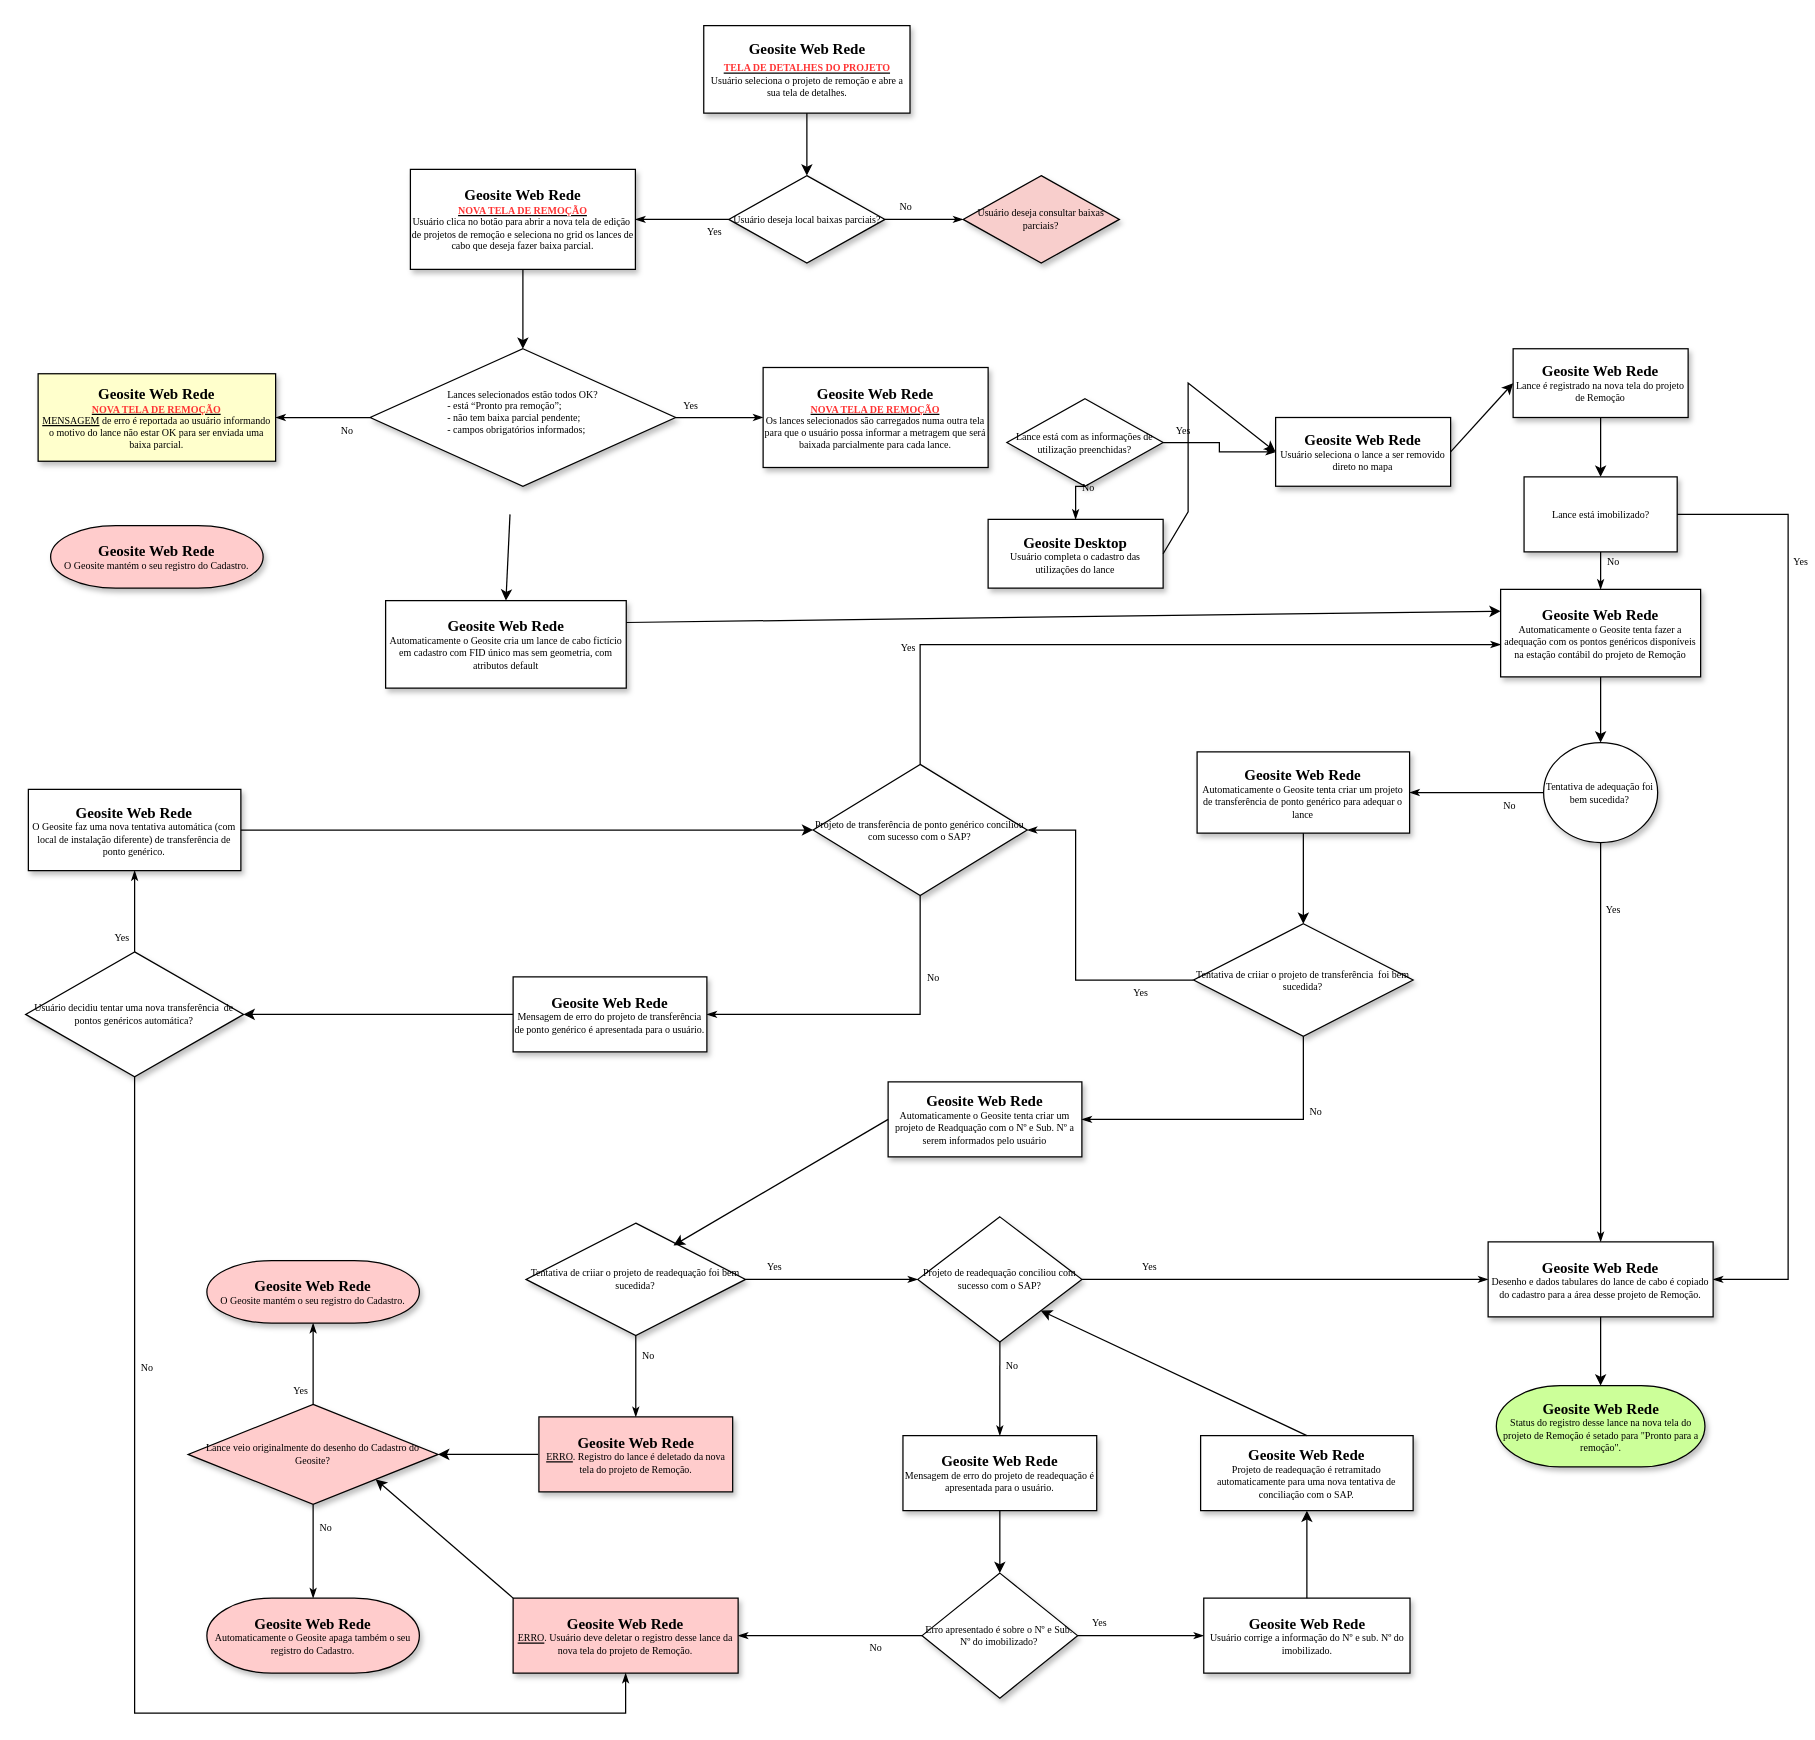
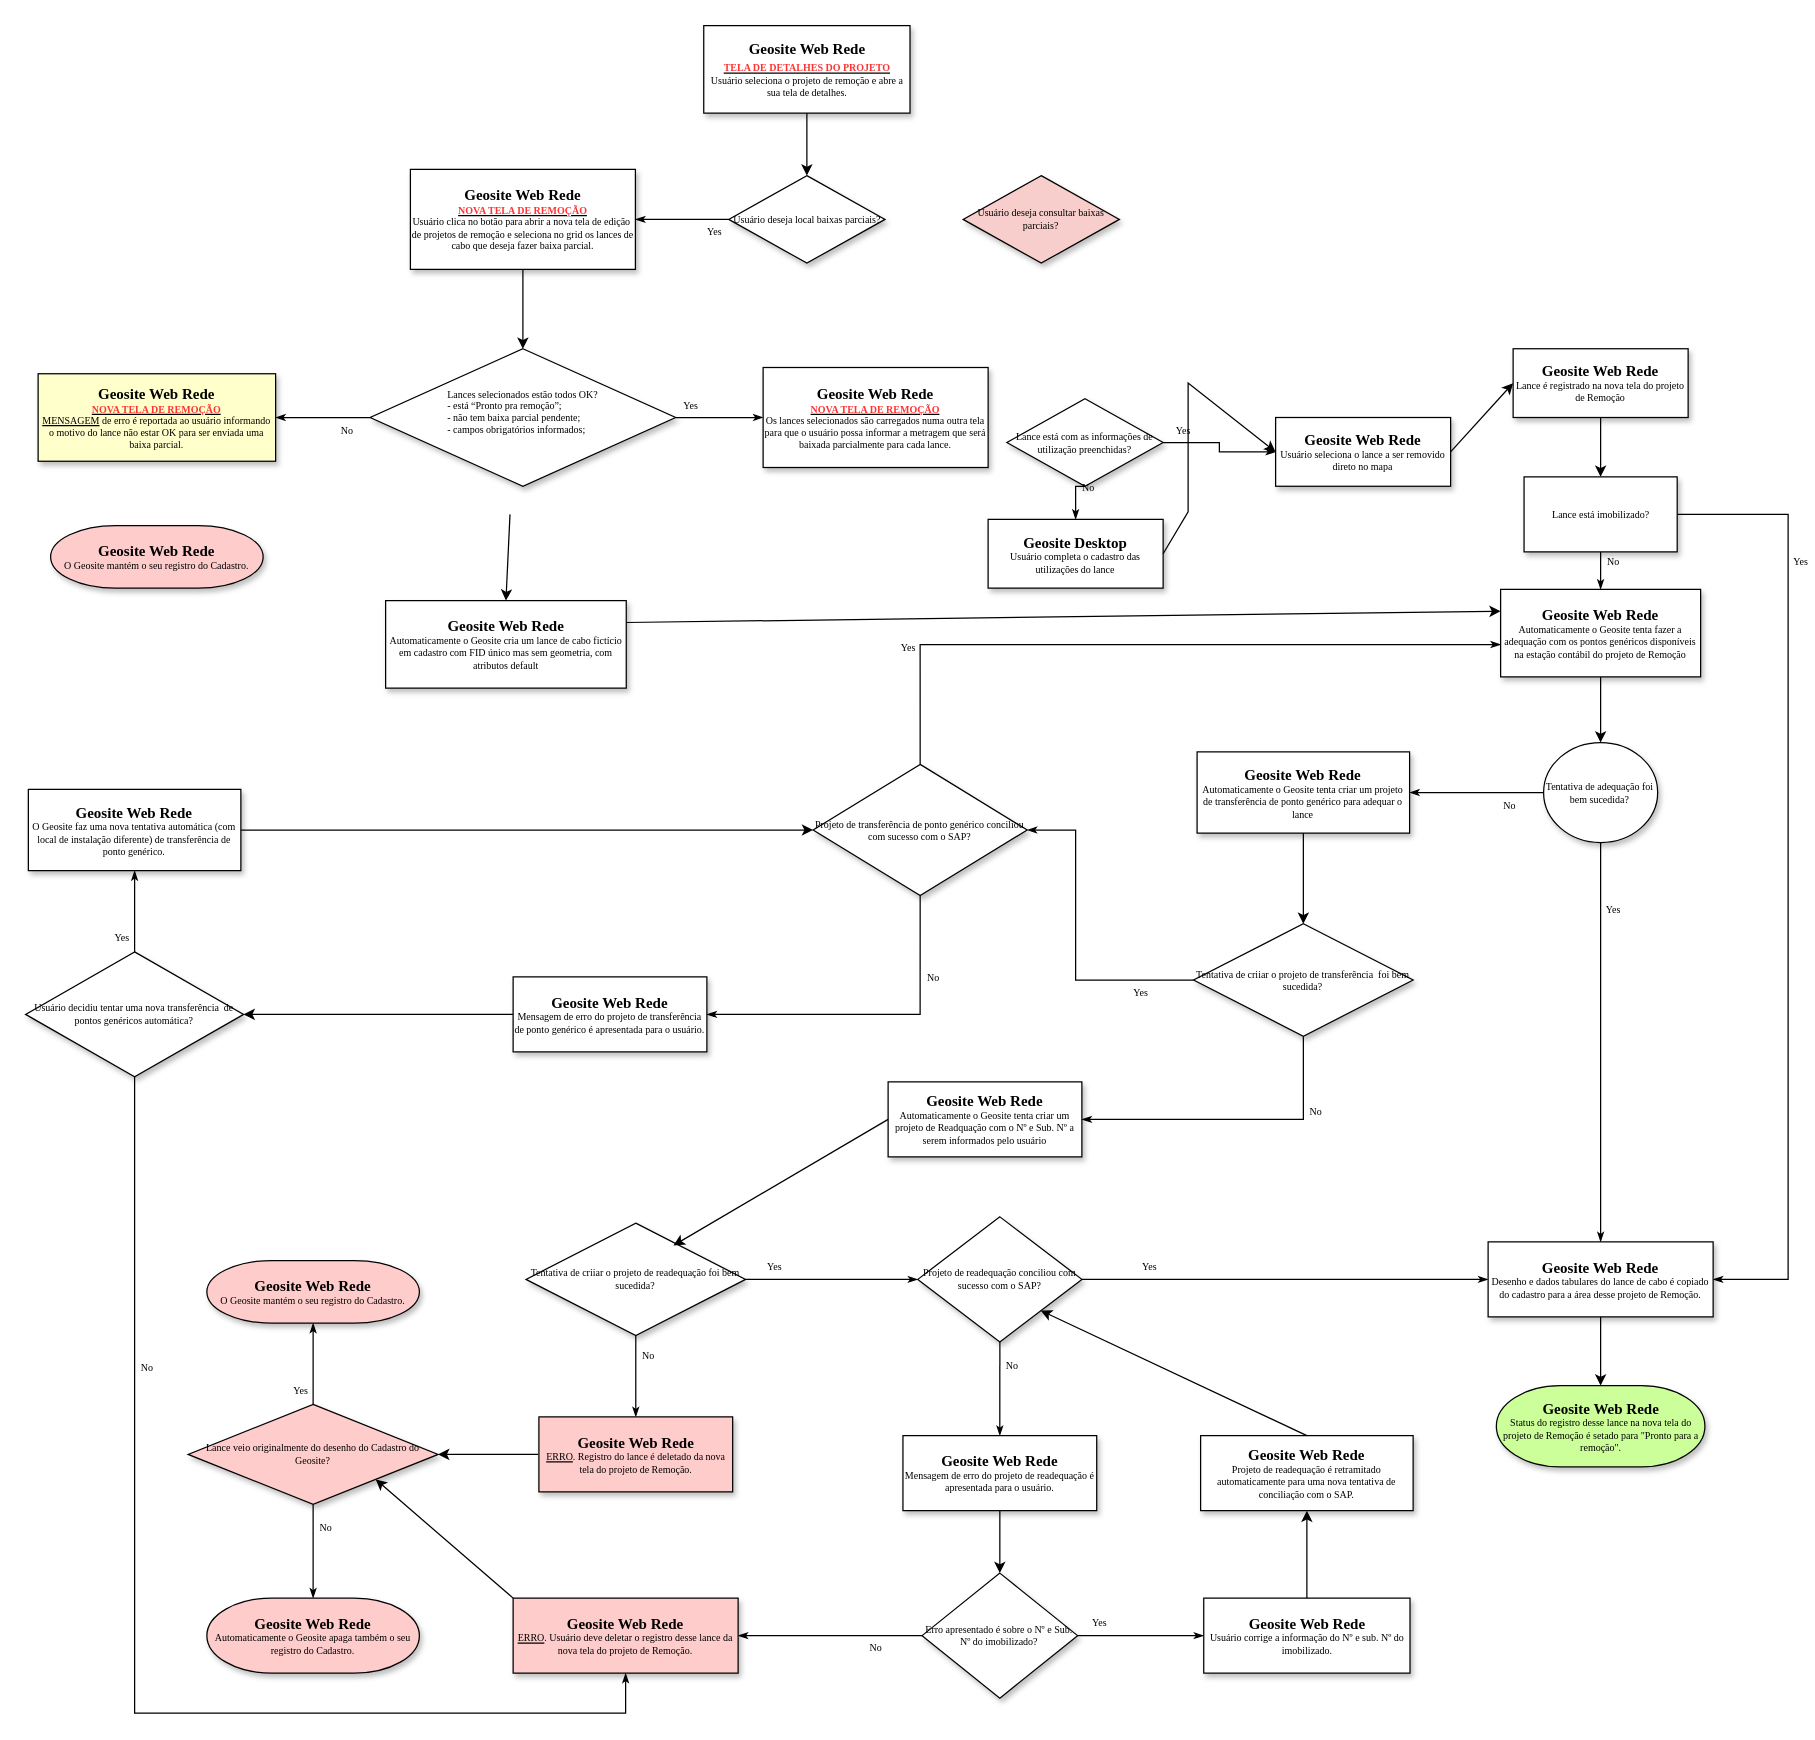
edge "Usuário deseja local baixas parciais?" -> "Usuário deseja consultar baixas parciais?": removed, label "No"
